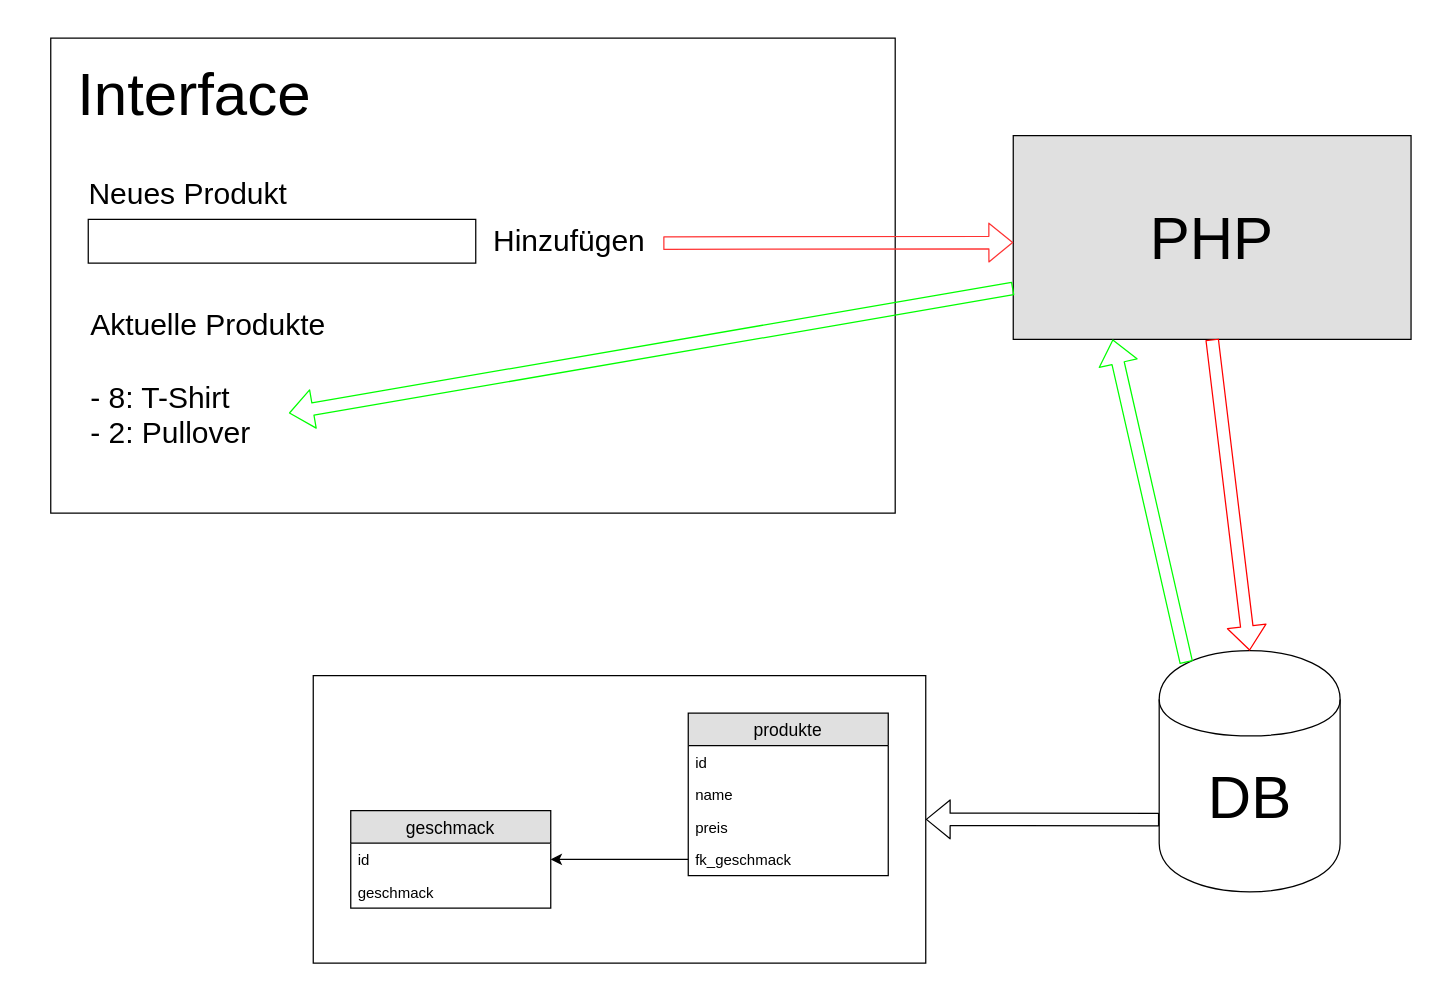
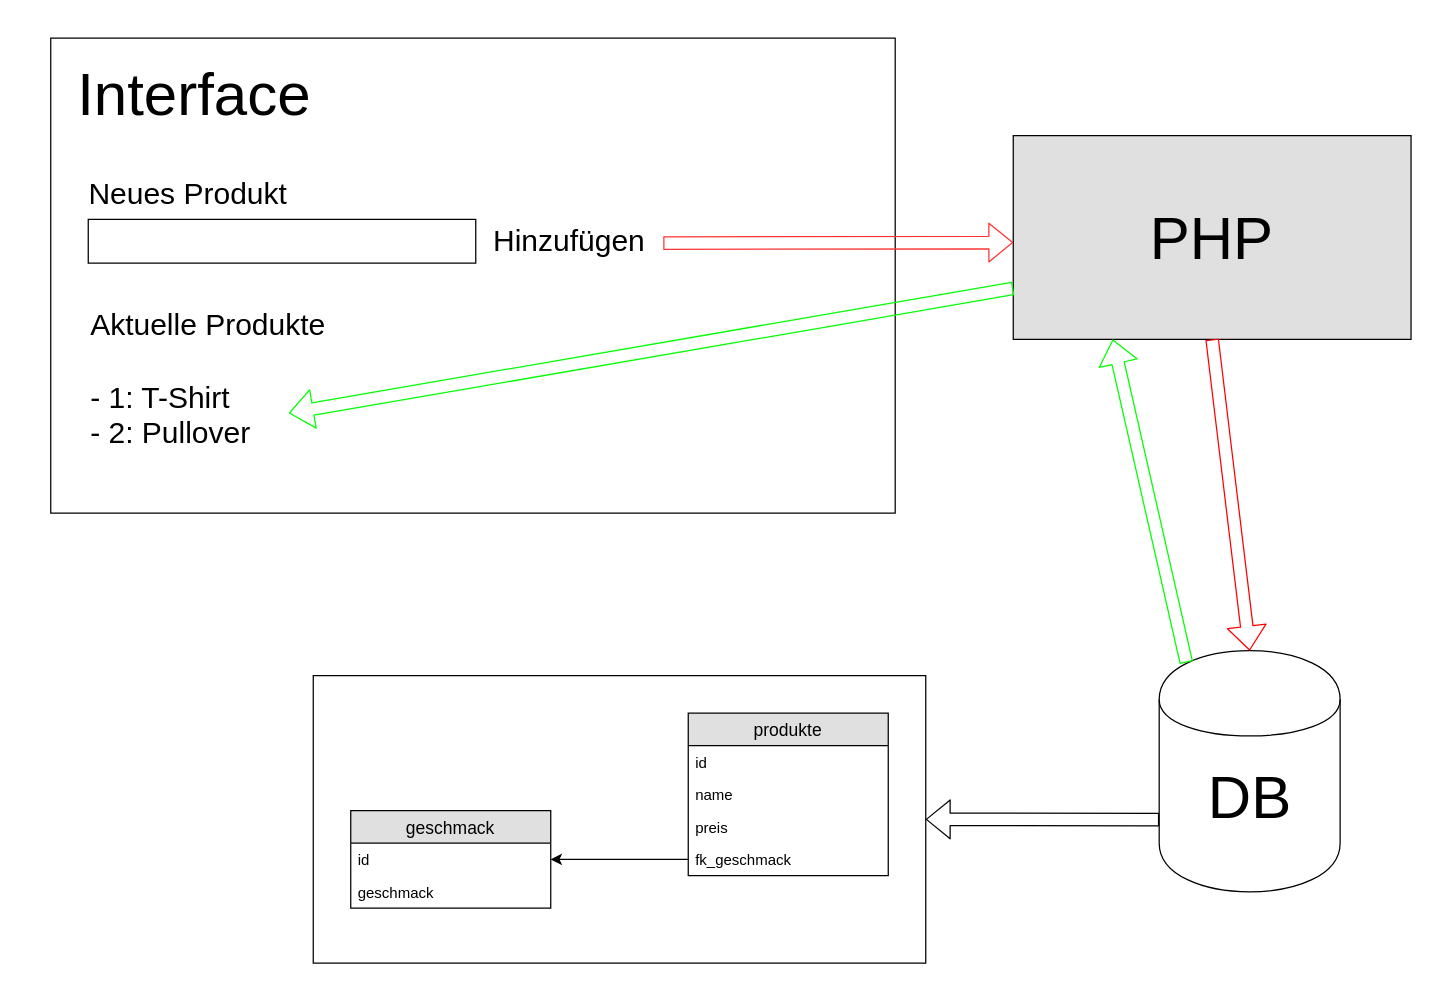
node "Aktuelle Produkte - 8: T-Shirt - 2: Pullover": label "Aktuelle Produkte - 8: T-Shirt - 2: Pullover" -> "Aktuelle Produkte - 1: T-Shirt - 2: Pullover"
